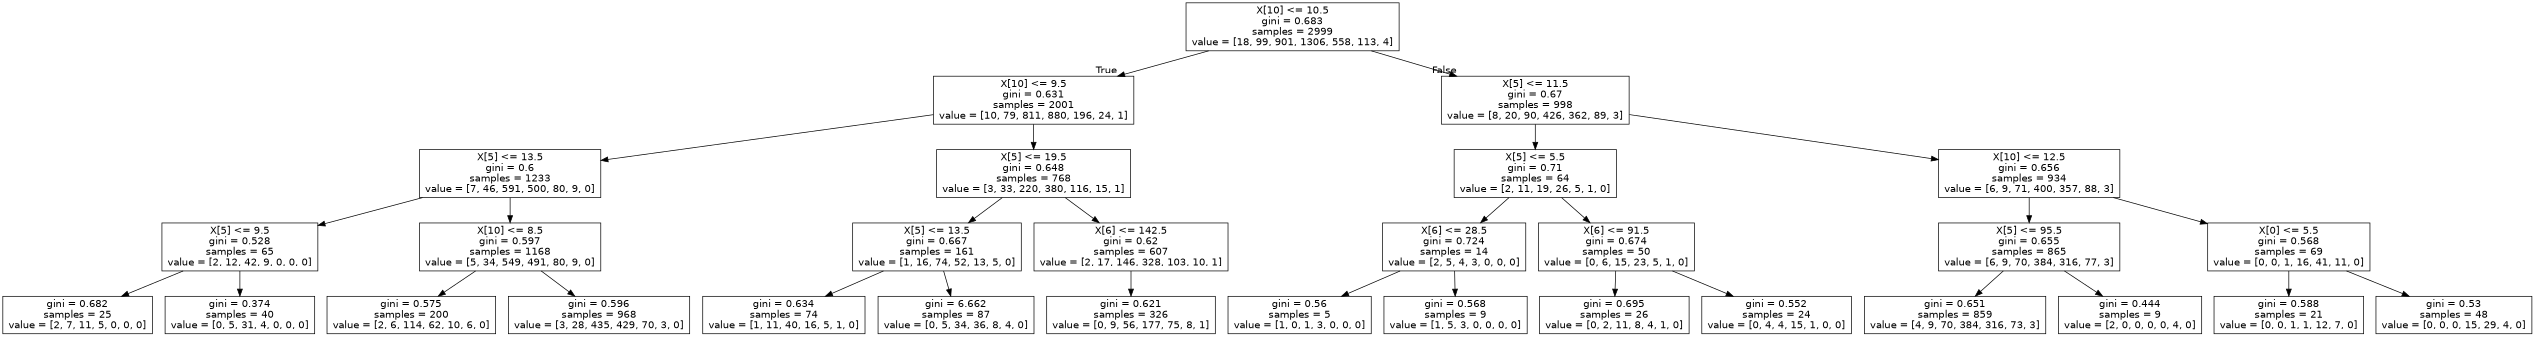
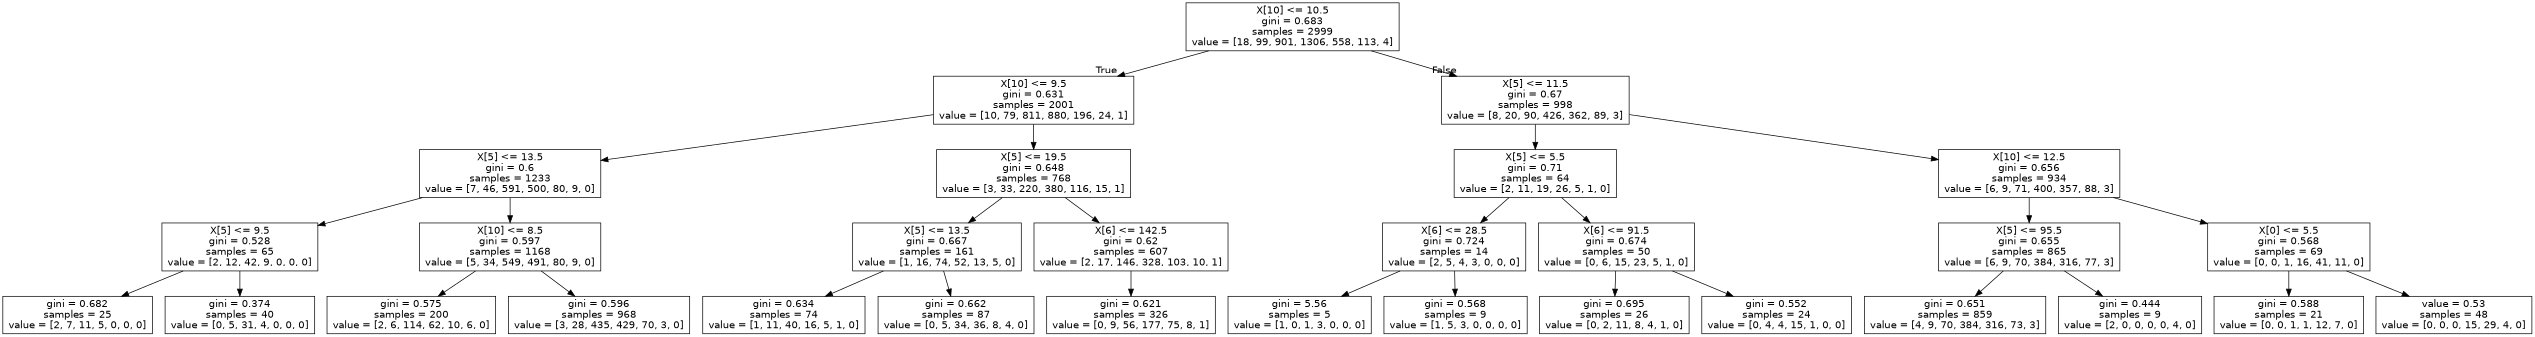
node "gini = 6.662 samples = 87 value = [0, 5, 34, 36, 8, 4, 0]": label "gini = 6.662 samples = 87 value = [0, 5, 34, 36, 8, 4, 0]" -> "gini = 0.662 samples = 87 value = [0, 5, 34, 36, 8, 4, 0]"
node "gini = 0.56 samples = 5 value = [1, 0, 1, 3, 0, 0, 0]": label "gini = 0.56 samples = 5 value = [1, 0, 1, 3, 0, 0, 0]" -> "gini = 5.56 samples = 5 value = [1, 0, 1, 3, 0, 0, 0]"
node "gini = 0.53 samples = 48 value = [0, 0, 0, 15, 29, 4, 0]": label "gini = 0.53 samples = 48 value = [0, 0, 0, 15, 29, 4, 0]" -> "value = 0.53 samples = 48 value = [0, 0, 0, 15, 29, 4, 0]"
